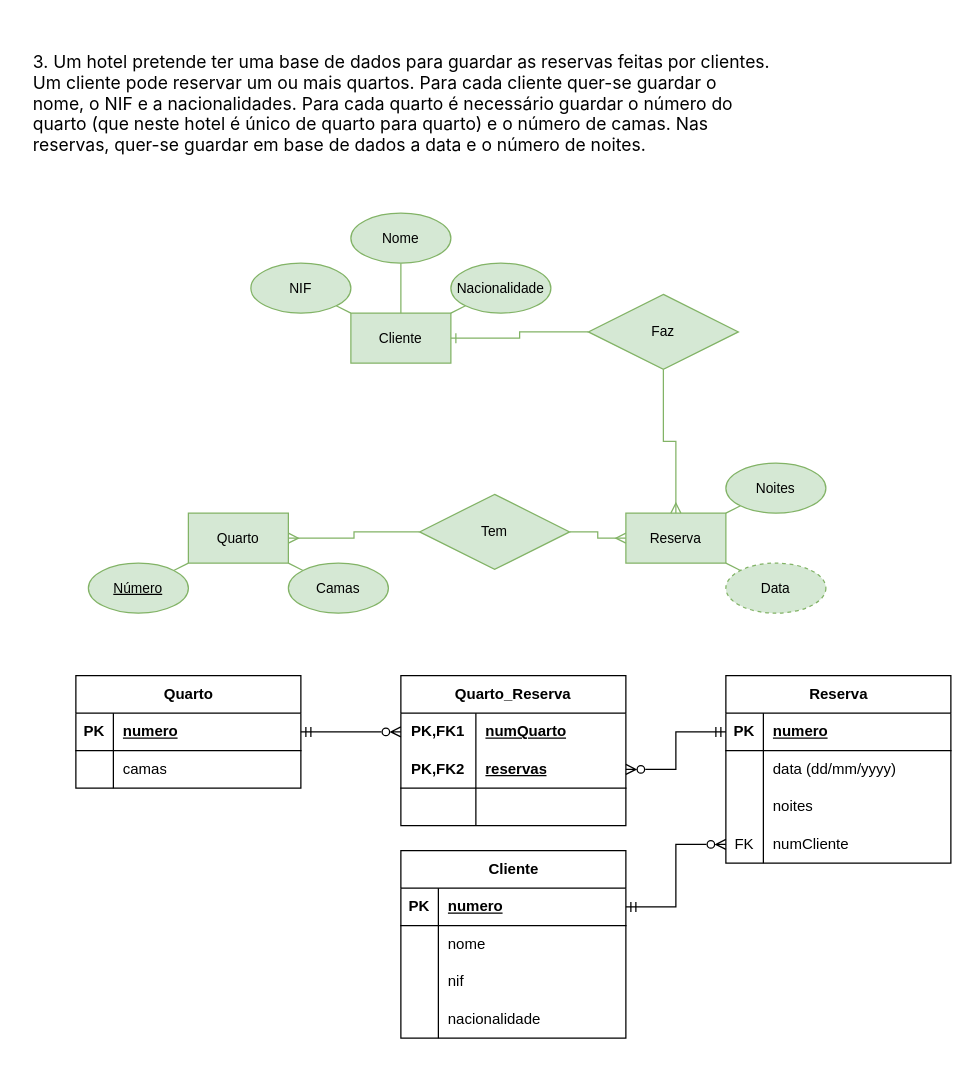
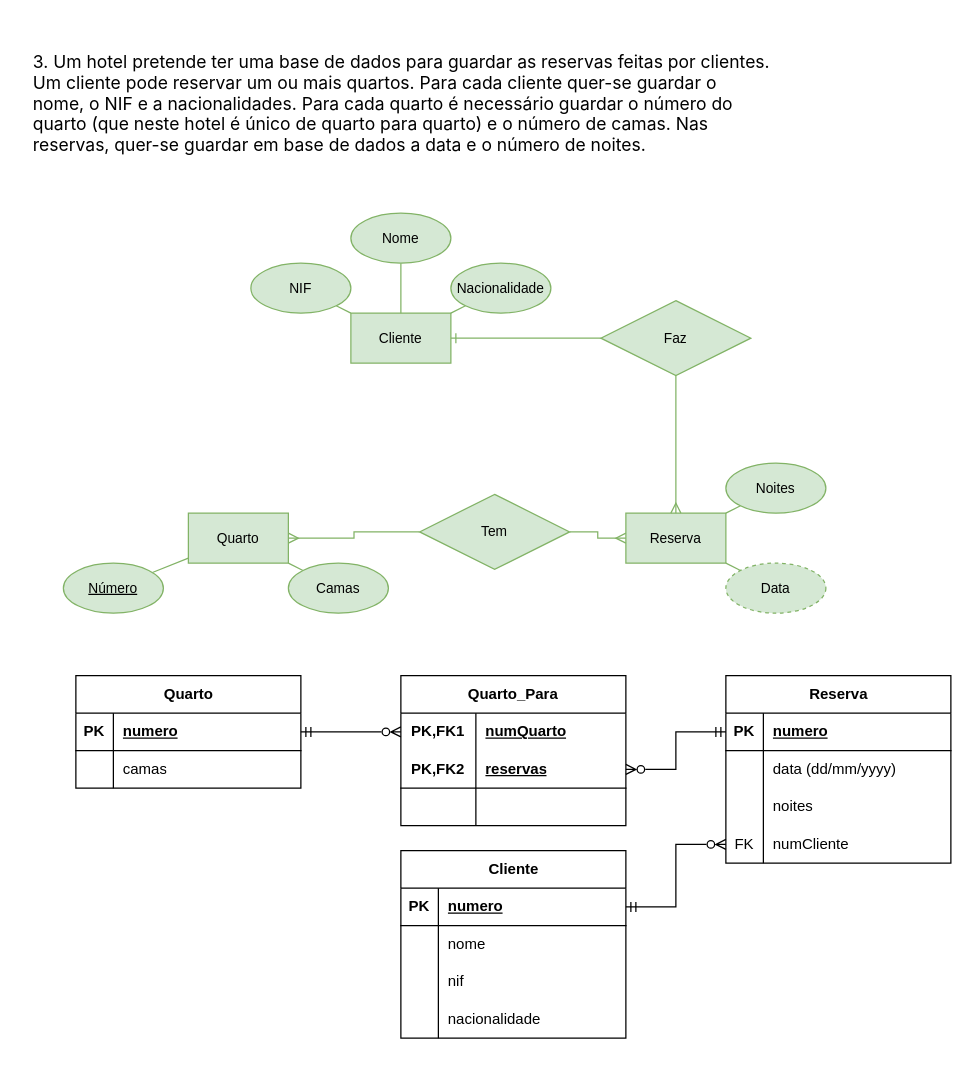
node "Faz": moved (663, 332) -> (676, 338)
node "Número": moved (138, 588) -> (113, 588)
node "Quarto_Reserva": label "Quarto_Reserva" -> "Quarto_Para"
